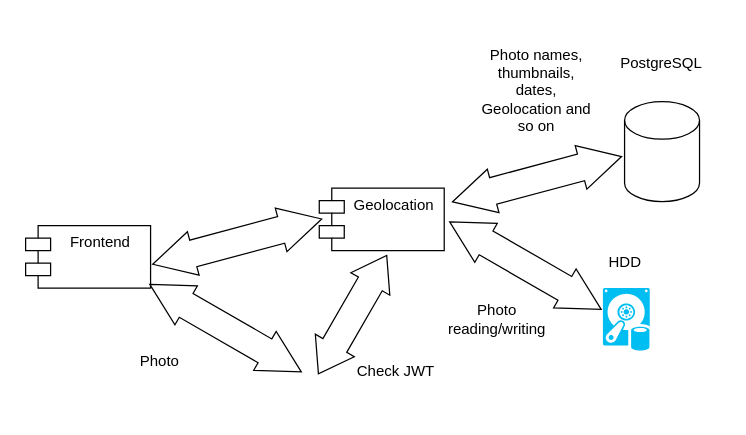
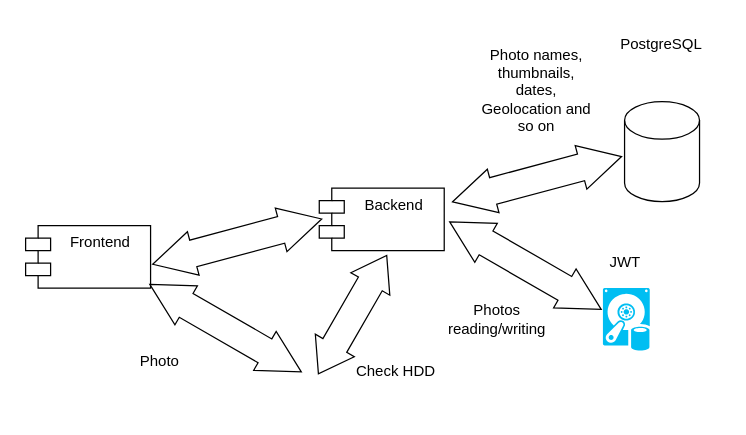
node "PostgreSQL": moved (662, 63) -> (662, 44)
node "Geolocation": label "Geolocation" -> "Backend"
node "HDD": label "HDD" -> "JWT"
node "Photo reading/writing": label "Photo reading/writing" -> "Photos reading/writing"
node "Check JWT": label "Check JWT" -> "Check HDD"
